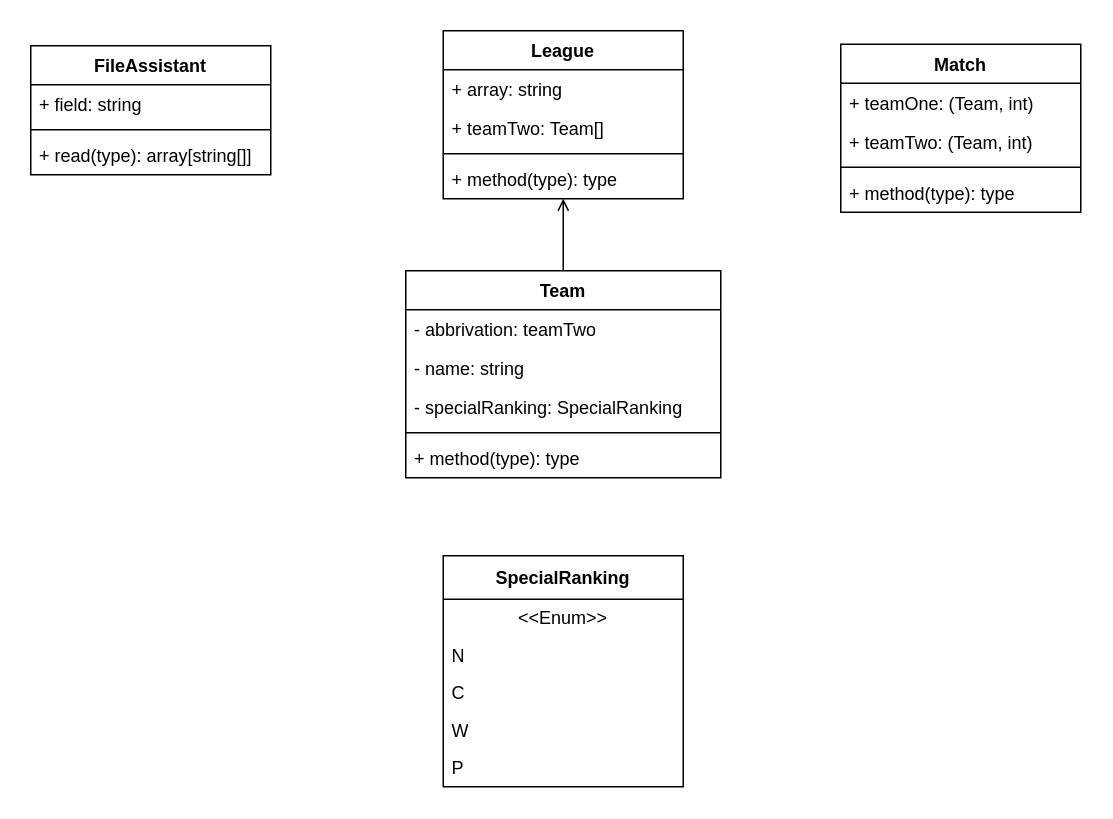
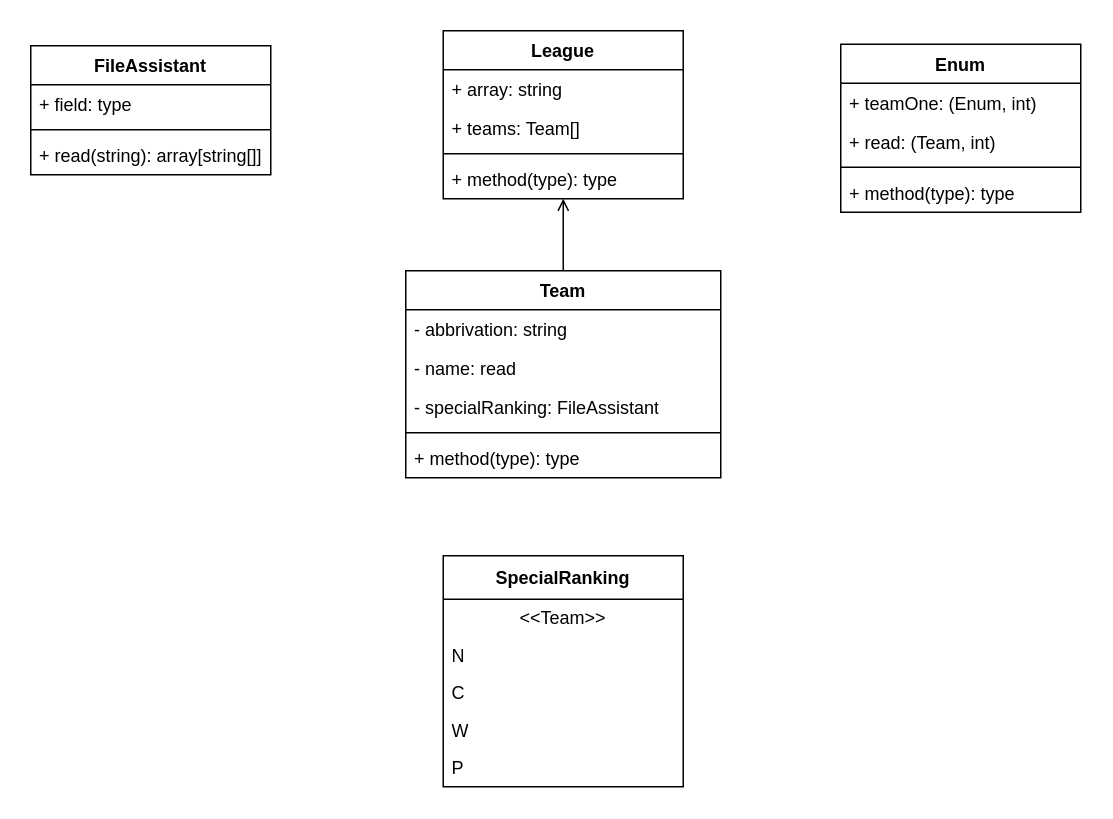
node "Match": label "Match" -> "Enum"
node "+ teamOne: (Team, int)": label "+ teamOne: (Team, int)" -> "+ teamOne: (Enum, int)"
node "+ field: string": label "+ field: string" -> "+ field: type"
node "+ teamTwo: Team[]": label "+ teamTwo: Team[]" -> "+ teams: Team[]"
node "+ teamTwo: (Team, int)": label "+ teamTwo: (Team, int)" -> "+ read: (Team, int)"
node "+ read(type): array[string[]]": label "+ read(type): array[string[]]" -> "+ read(string): array[string[]]"
node "- abbrivation: teamTwo": label "- abbrivation: teamTwo" -> "- abbrivation: string"
node "- name: string": label "- name: string" -> "- name: read"
node "- specialRanking: SpecialRanking": label "- specialRanking: SpecialRanking" -> "- specialRanking: FileAssistant"
node "<<Enum>>": label "<<Enum>>" -> "<<Team>>"
